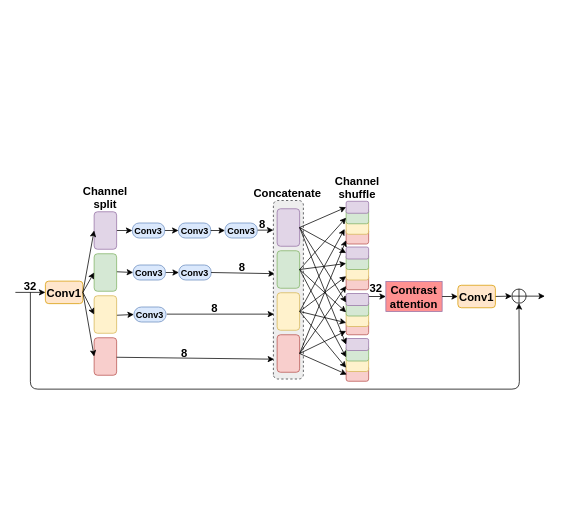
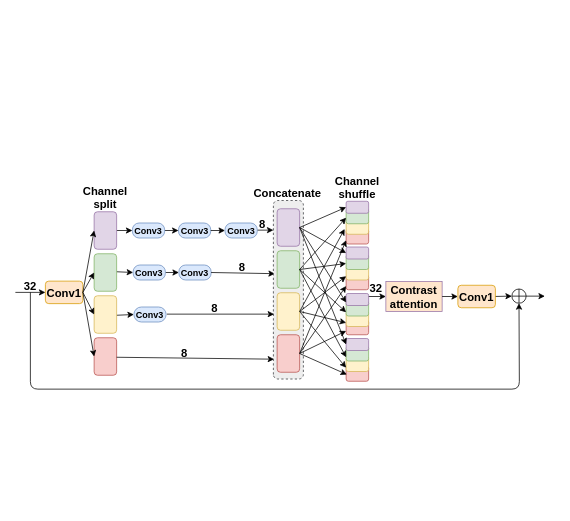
node "Contrast attention": fillcolor #ff9191 -> #ffe6cc
